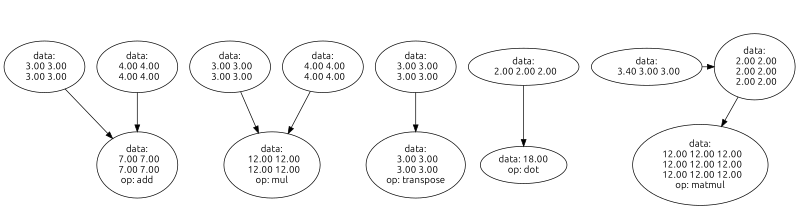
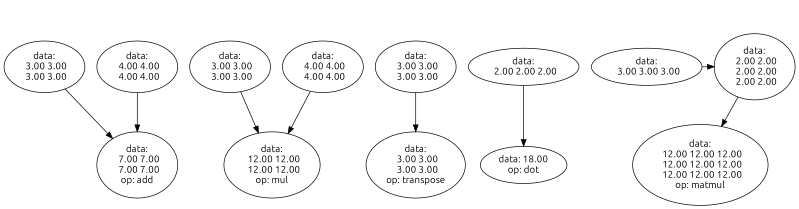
node "data: 3.40 3.00 3.00": label "data: 3.40 3.00 3.00" -> "data: 3.00 3.00 3.00"
